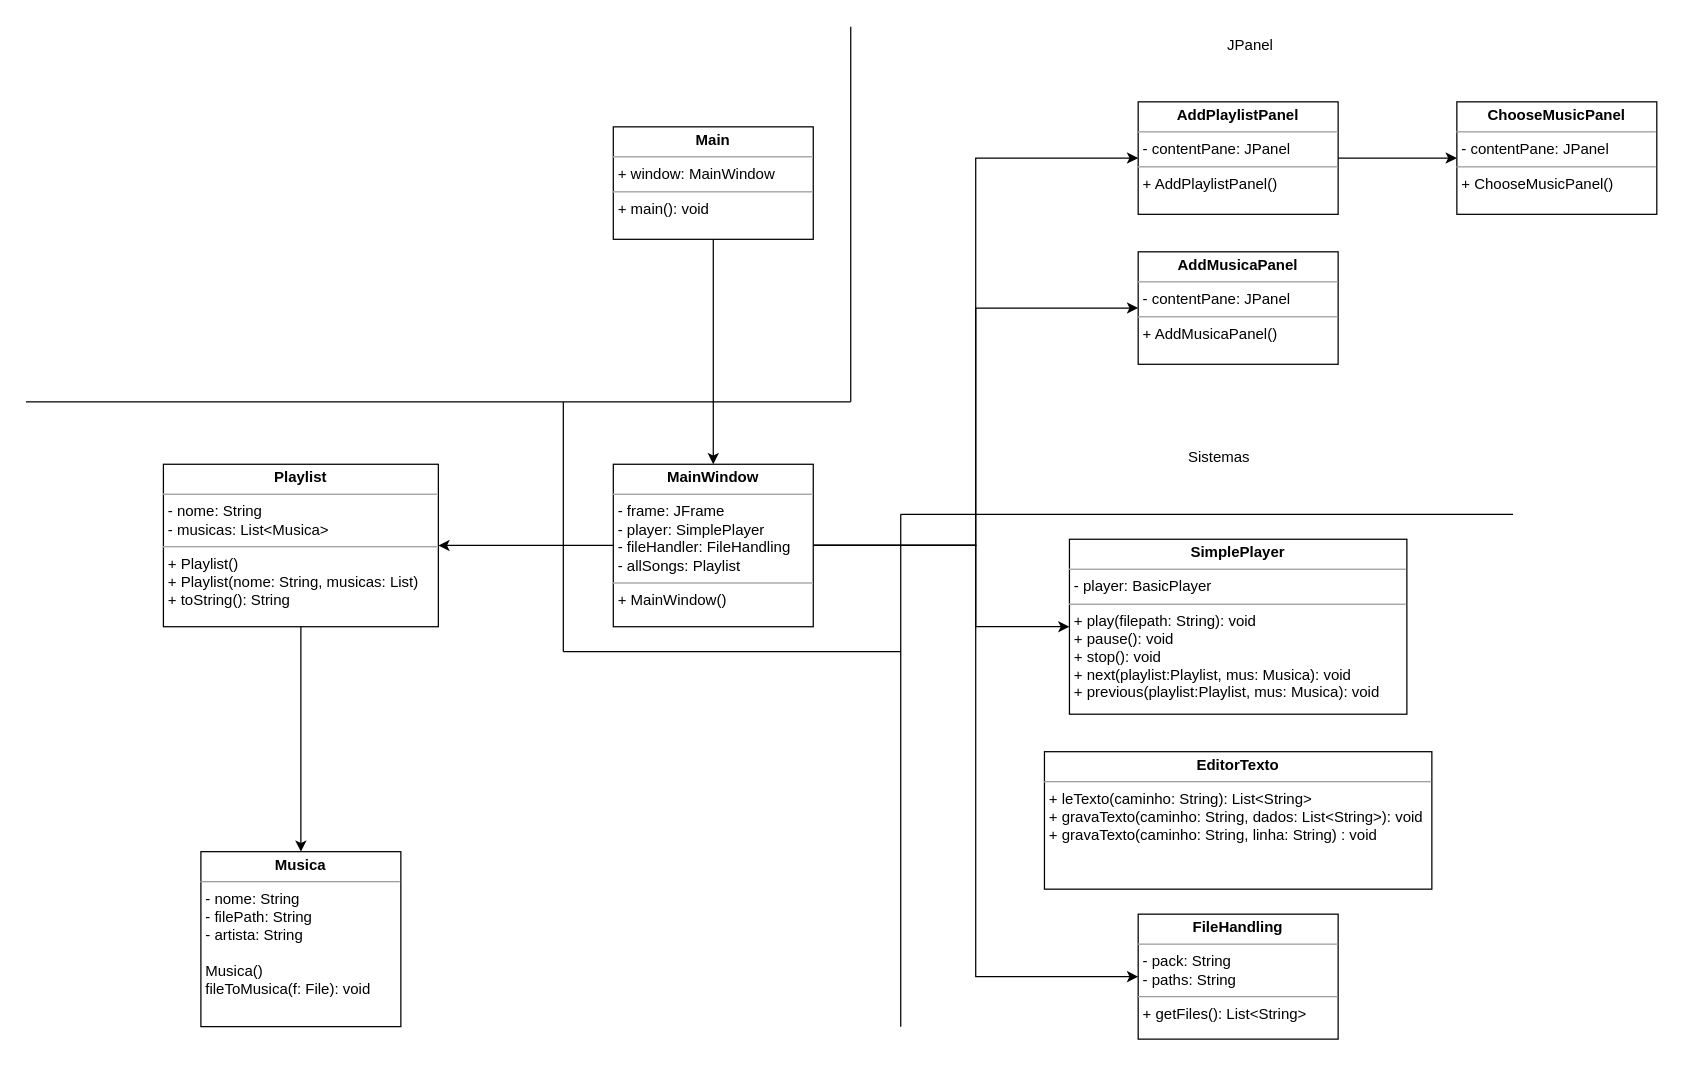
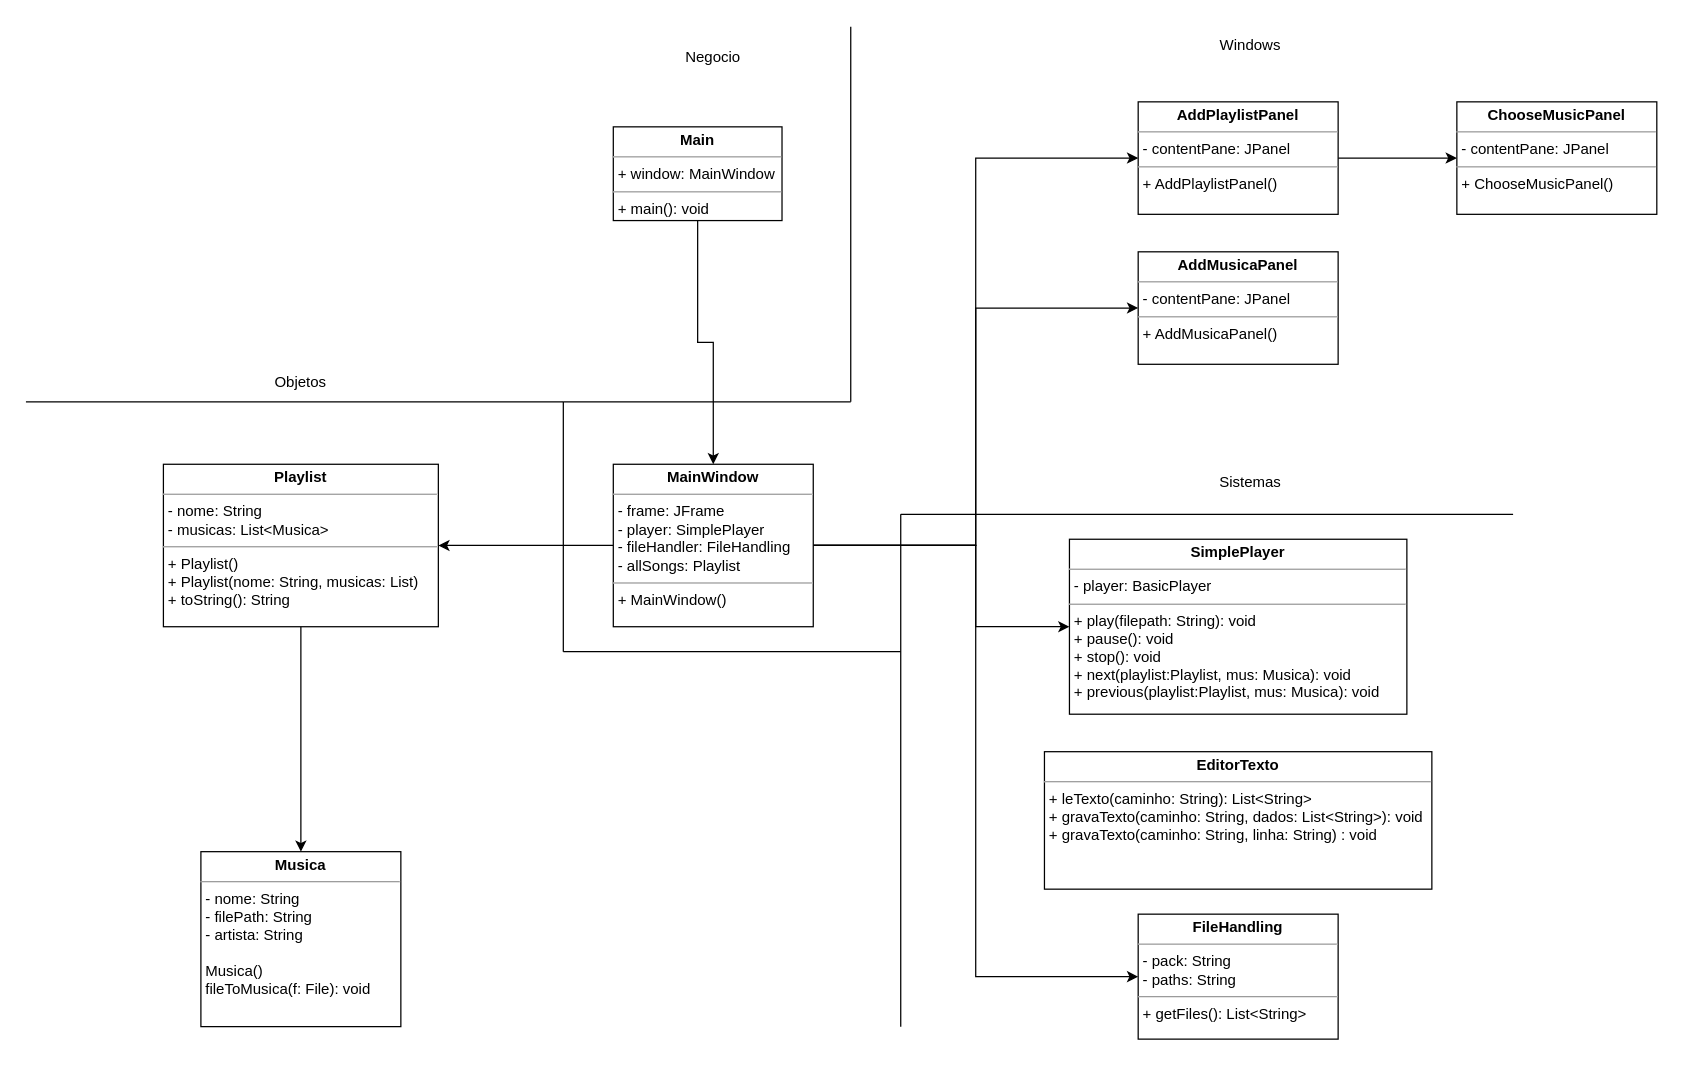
node "JPanel": label "JPanel" -> "Windows"
node "Negocio": added
node "Main + window: MainWindow + main(): void": size 200x113 -> 169x94
node "Objetos": added
node "Sistemas": moved (1219, 458) -> (1251, 483)
